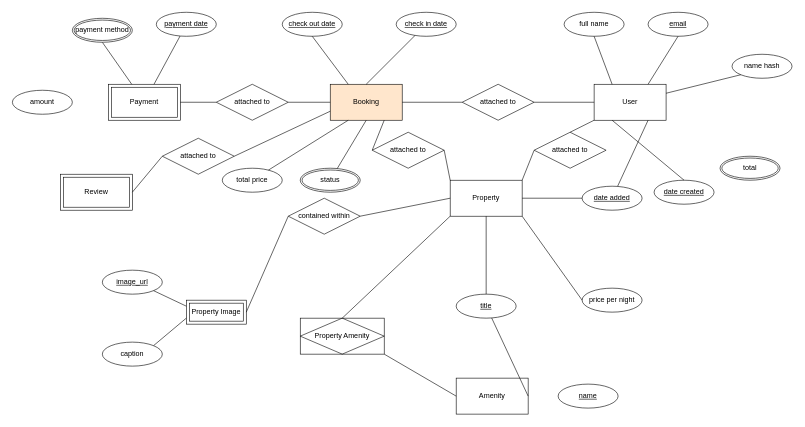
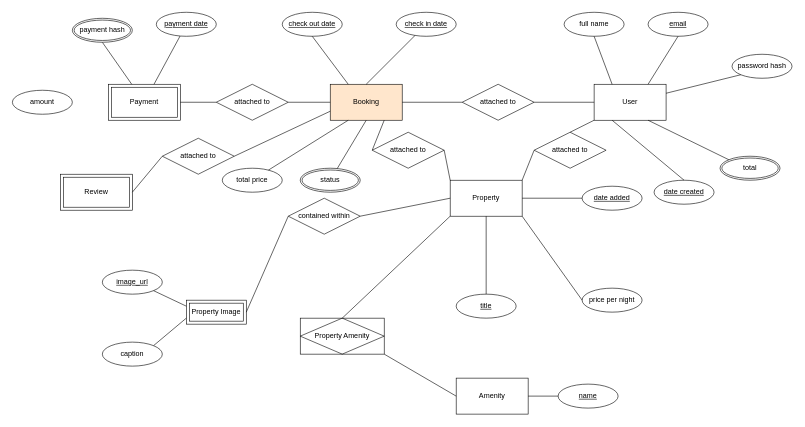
node "payment method": label "payment method" -> "payment hash"
node "name hash": label "name hash" -> "password hash"
edge "User" -- "date added": now "User" -- "total"
edge "title" -- "Amenity": now "name" -- "Amenity"
